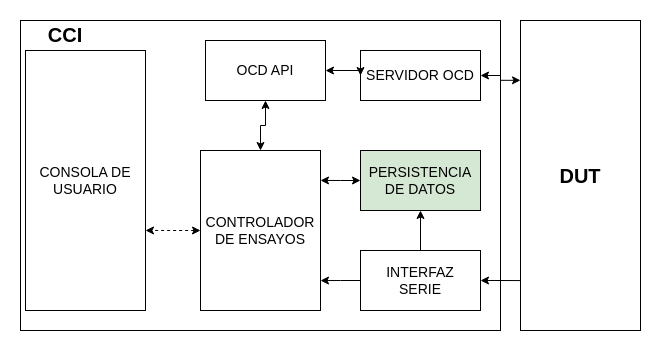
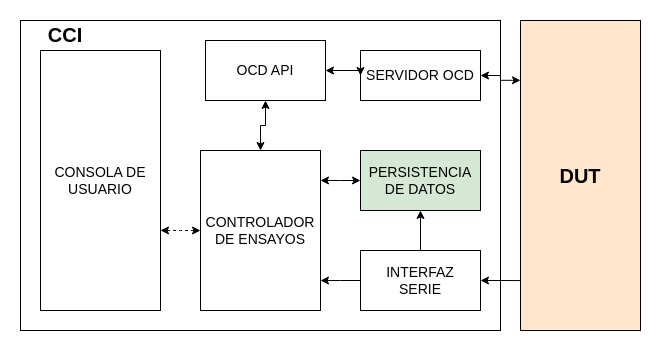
node "DUT": fillcolor #ffffff -> #ffe6cc
node "CONSOLA DE USUARIO": moved (86, 181) -> (101, 181)
